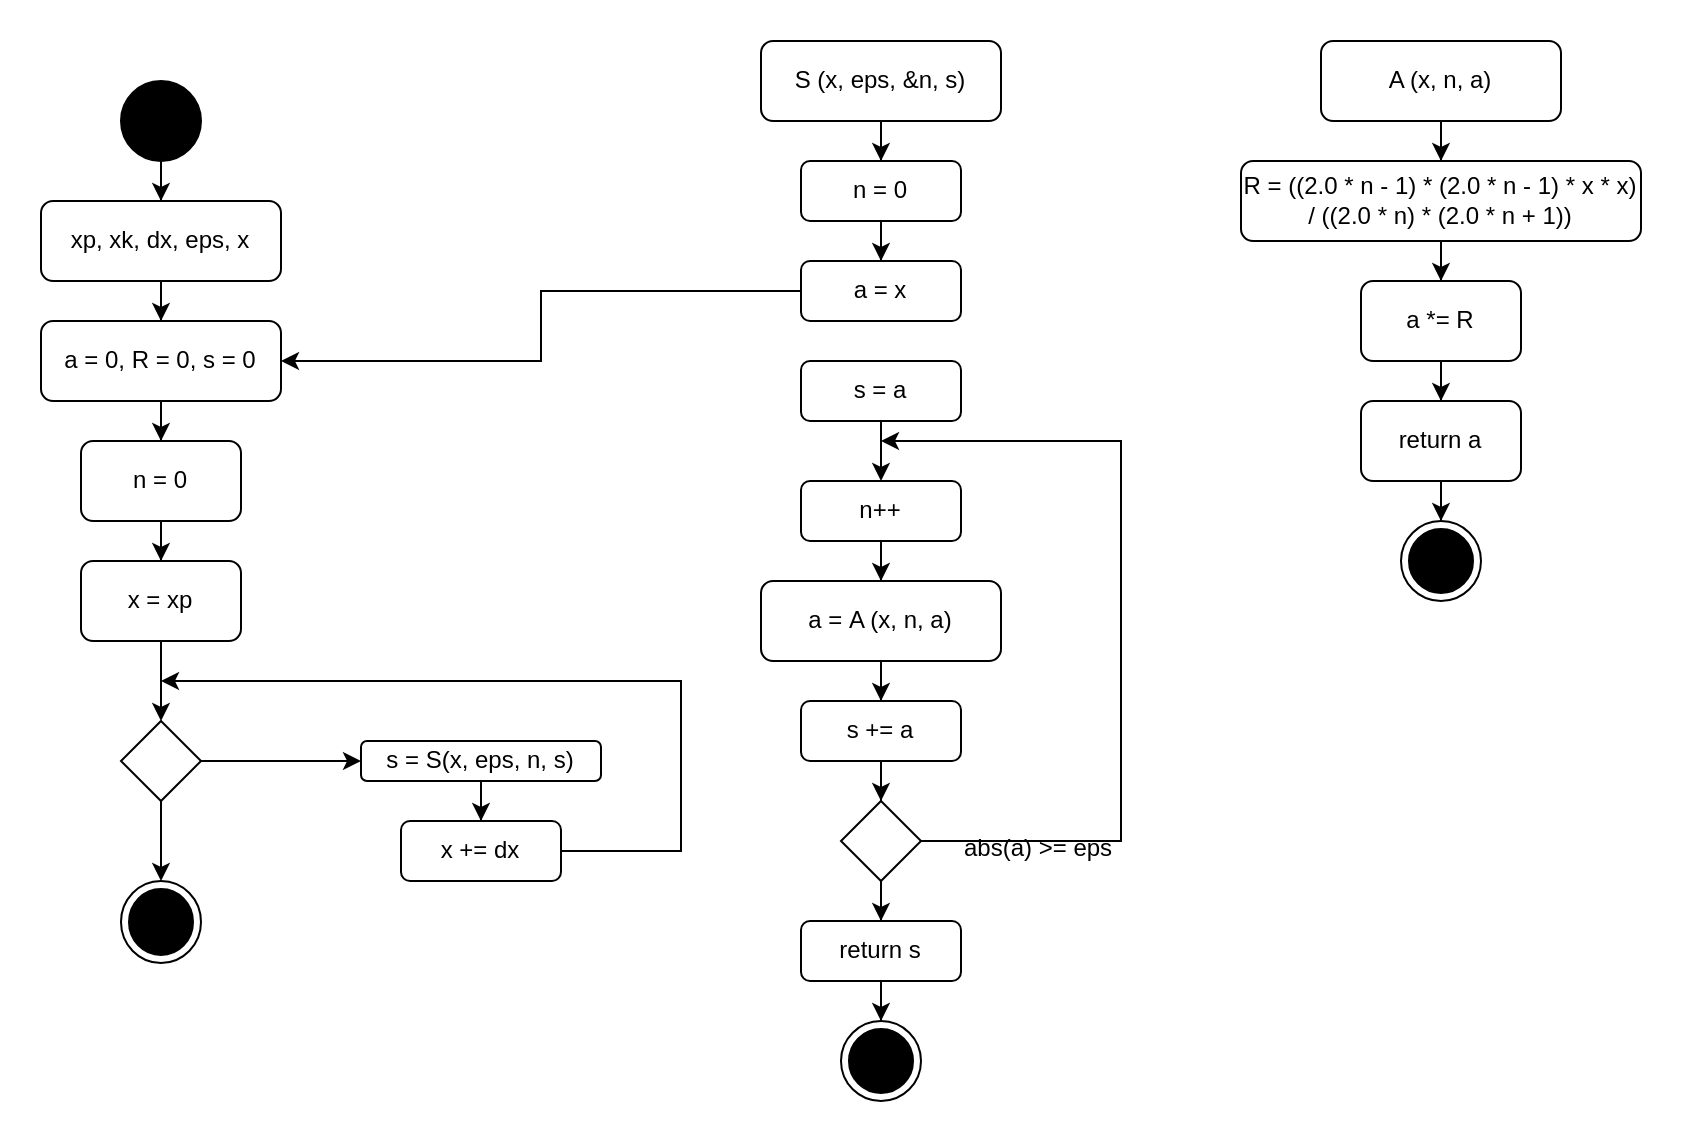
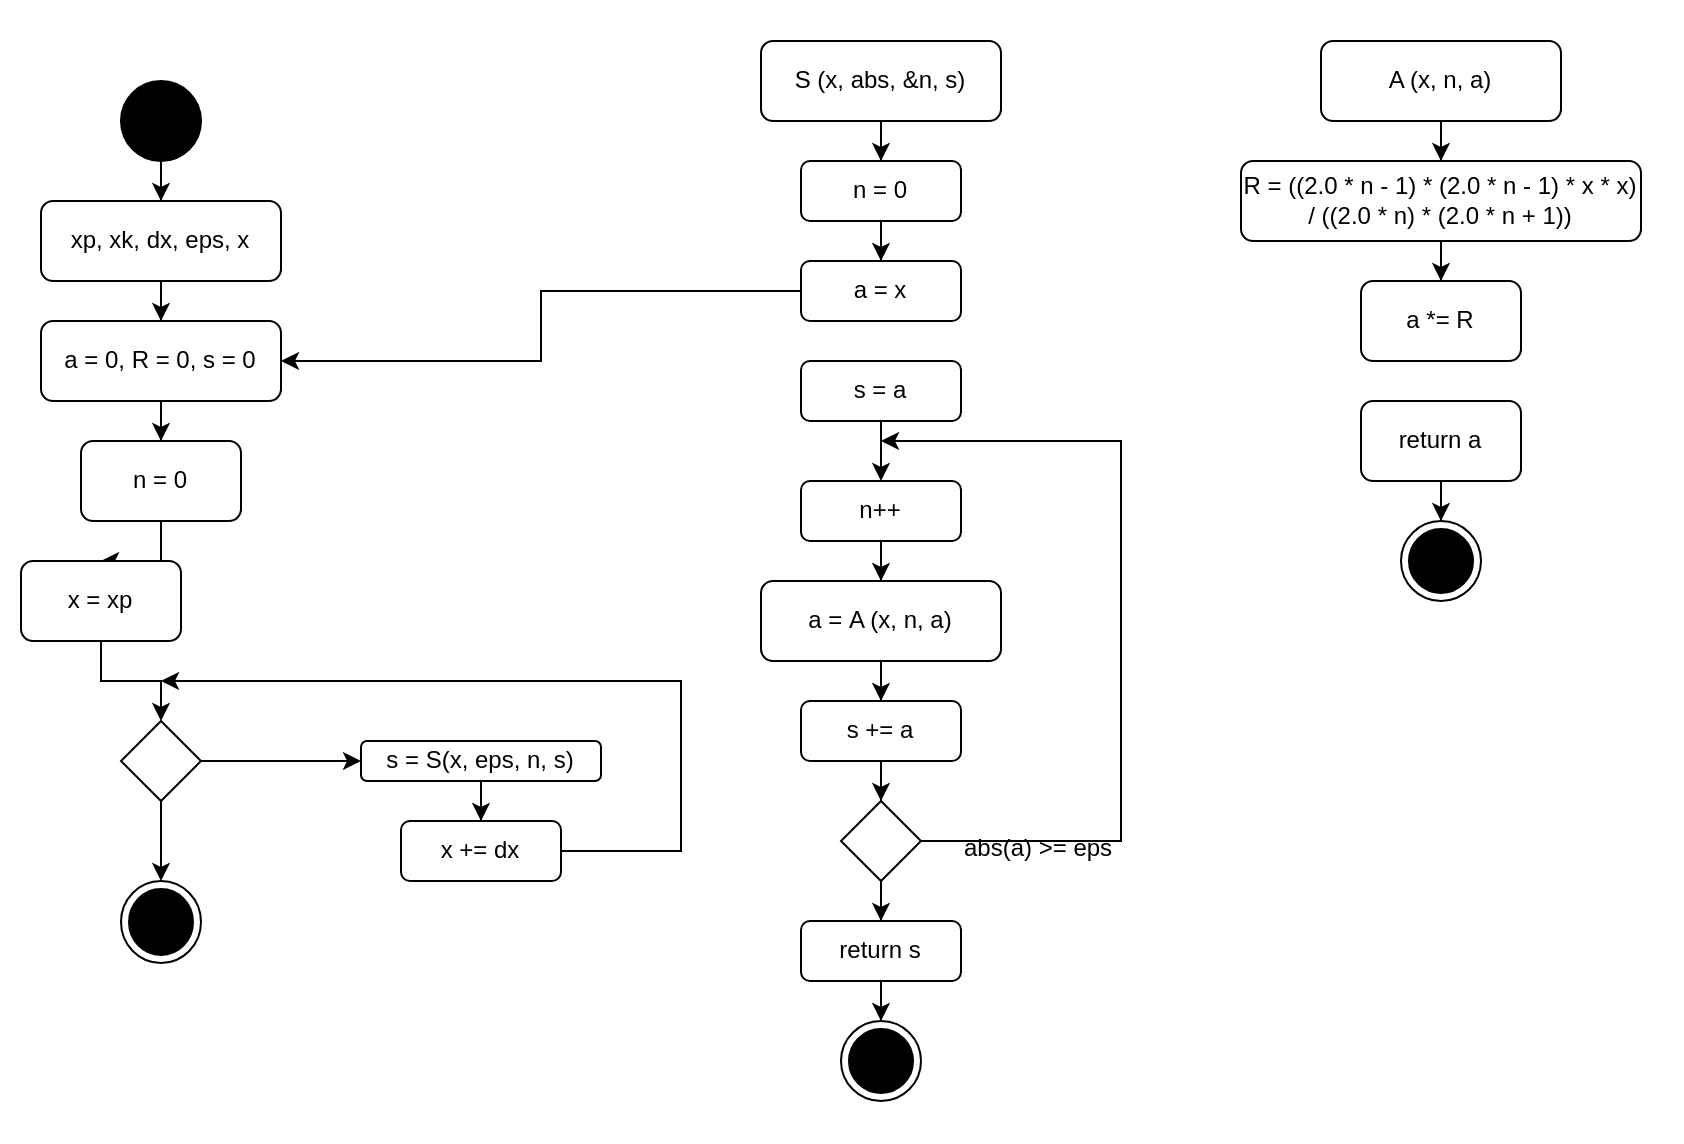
node "S (x, eps, &n, s)": label "S (x, eps, &n, s)" -> "S (x, abs, &n, s)"
edge "a *= R" -> "return a": removed
node "x = xp": moved (161, 601) -> (101, 601)
